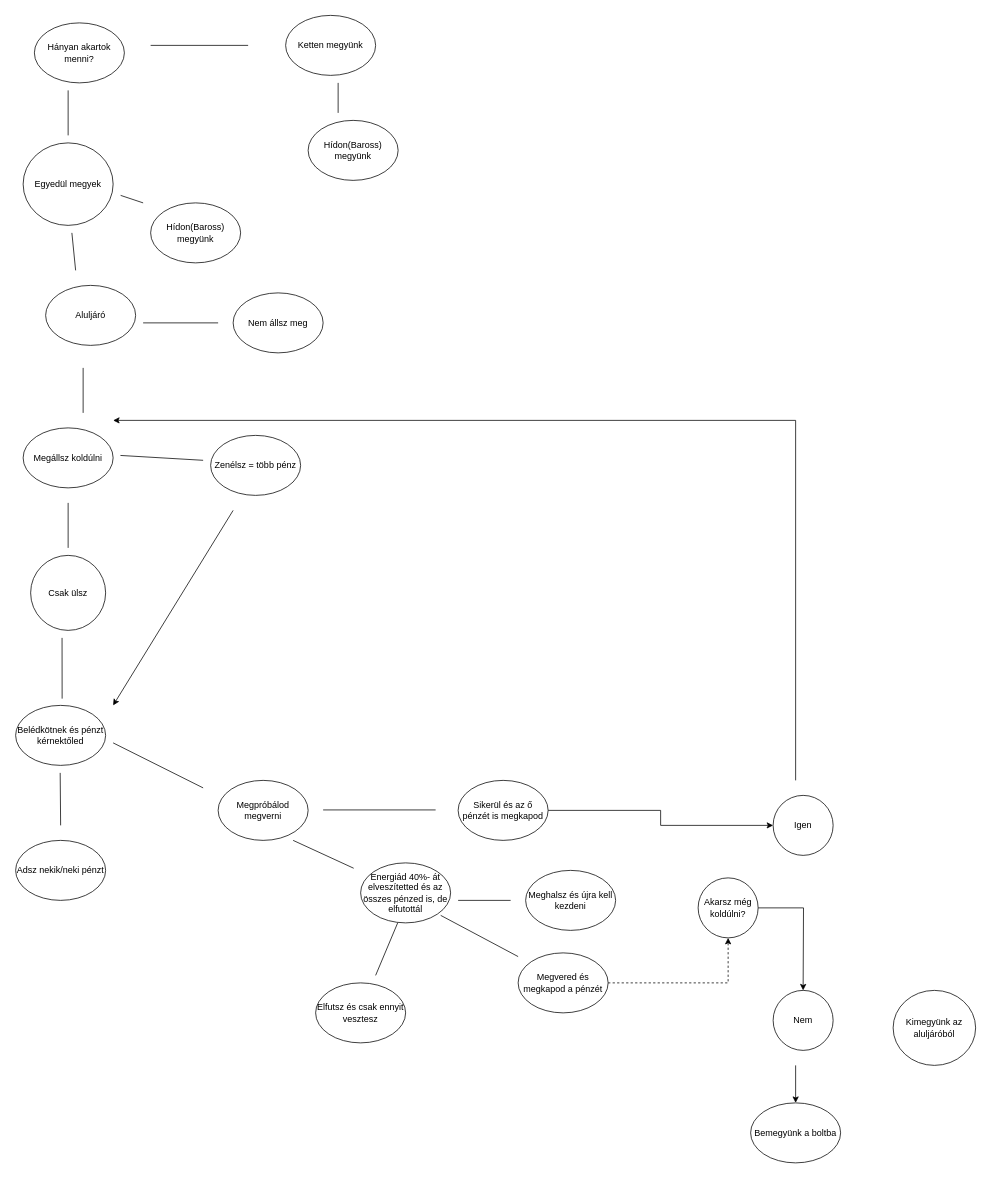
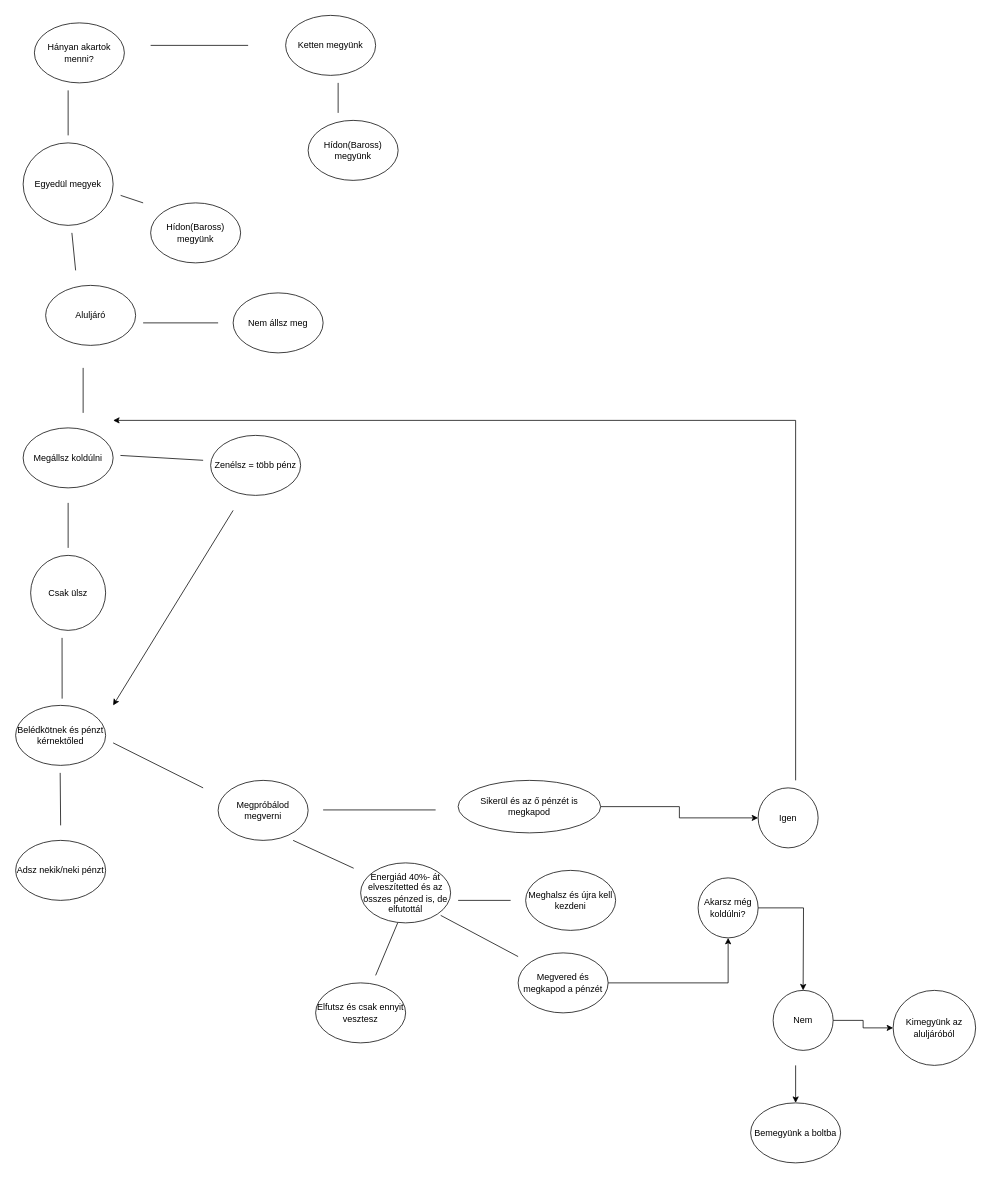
node "Sikerül és az ő pénzét is megkapod": size 90x60 -> 143x53
node "Igen": moved (803, 825) -> (788, 818)
edge "Megvered és megkapod a pénzét" -> "Akarsz még koldúlni?": style dashed -> solid
edge "Nem" -> "Kimegyünk az aluljáróból": added
